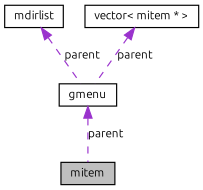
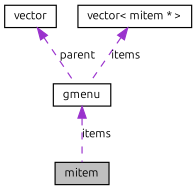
node "mdirlist": label "mdirlist" -> "vector"
edge "gmenu" -> "vector< mitem * >": label "parent" -> "items"
edge "mitem" -> "gmenu": label "parent" -> "items"
